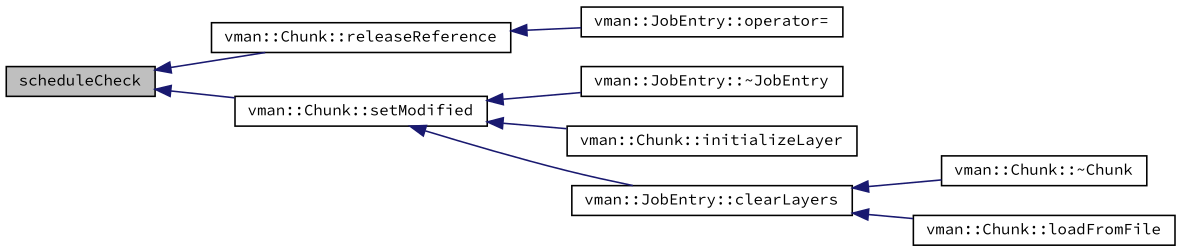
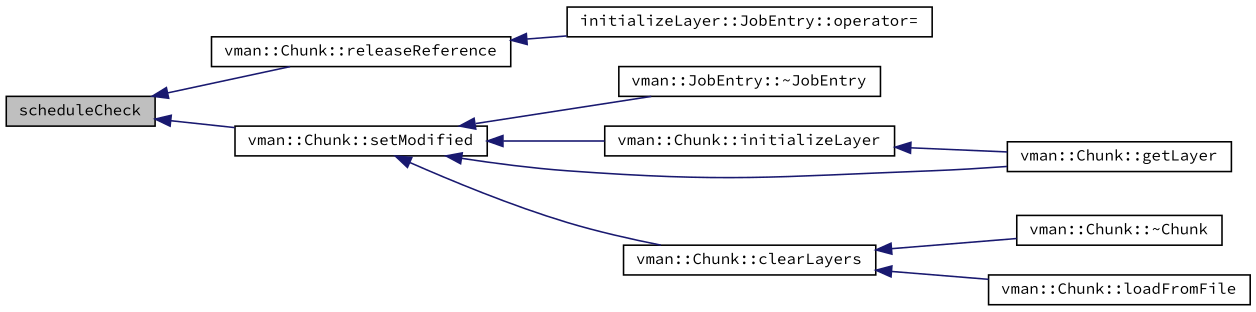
node "vman::JobEntry::operator=": label "vman::JobEntry::operator=" -> "initializeLayer::JobEntry::operator="
node "vman::Chunk::getLayer": added
node "vman::JobEntry::clearLayers": label "vman::JobEntry::clearLayers" -> "vman::Chunk::clearLayers"
